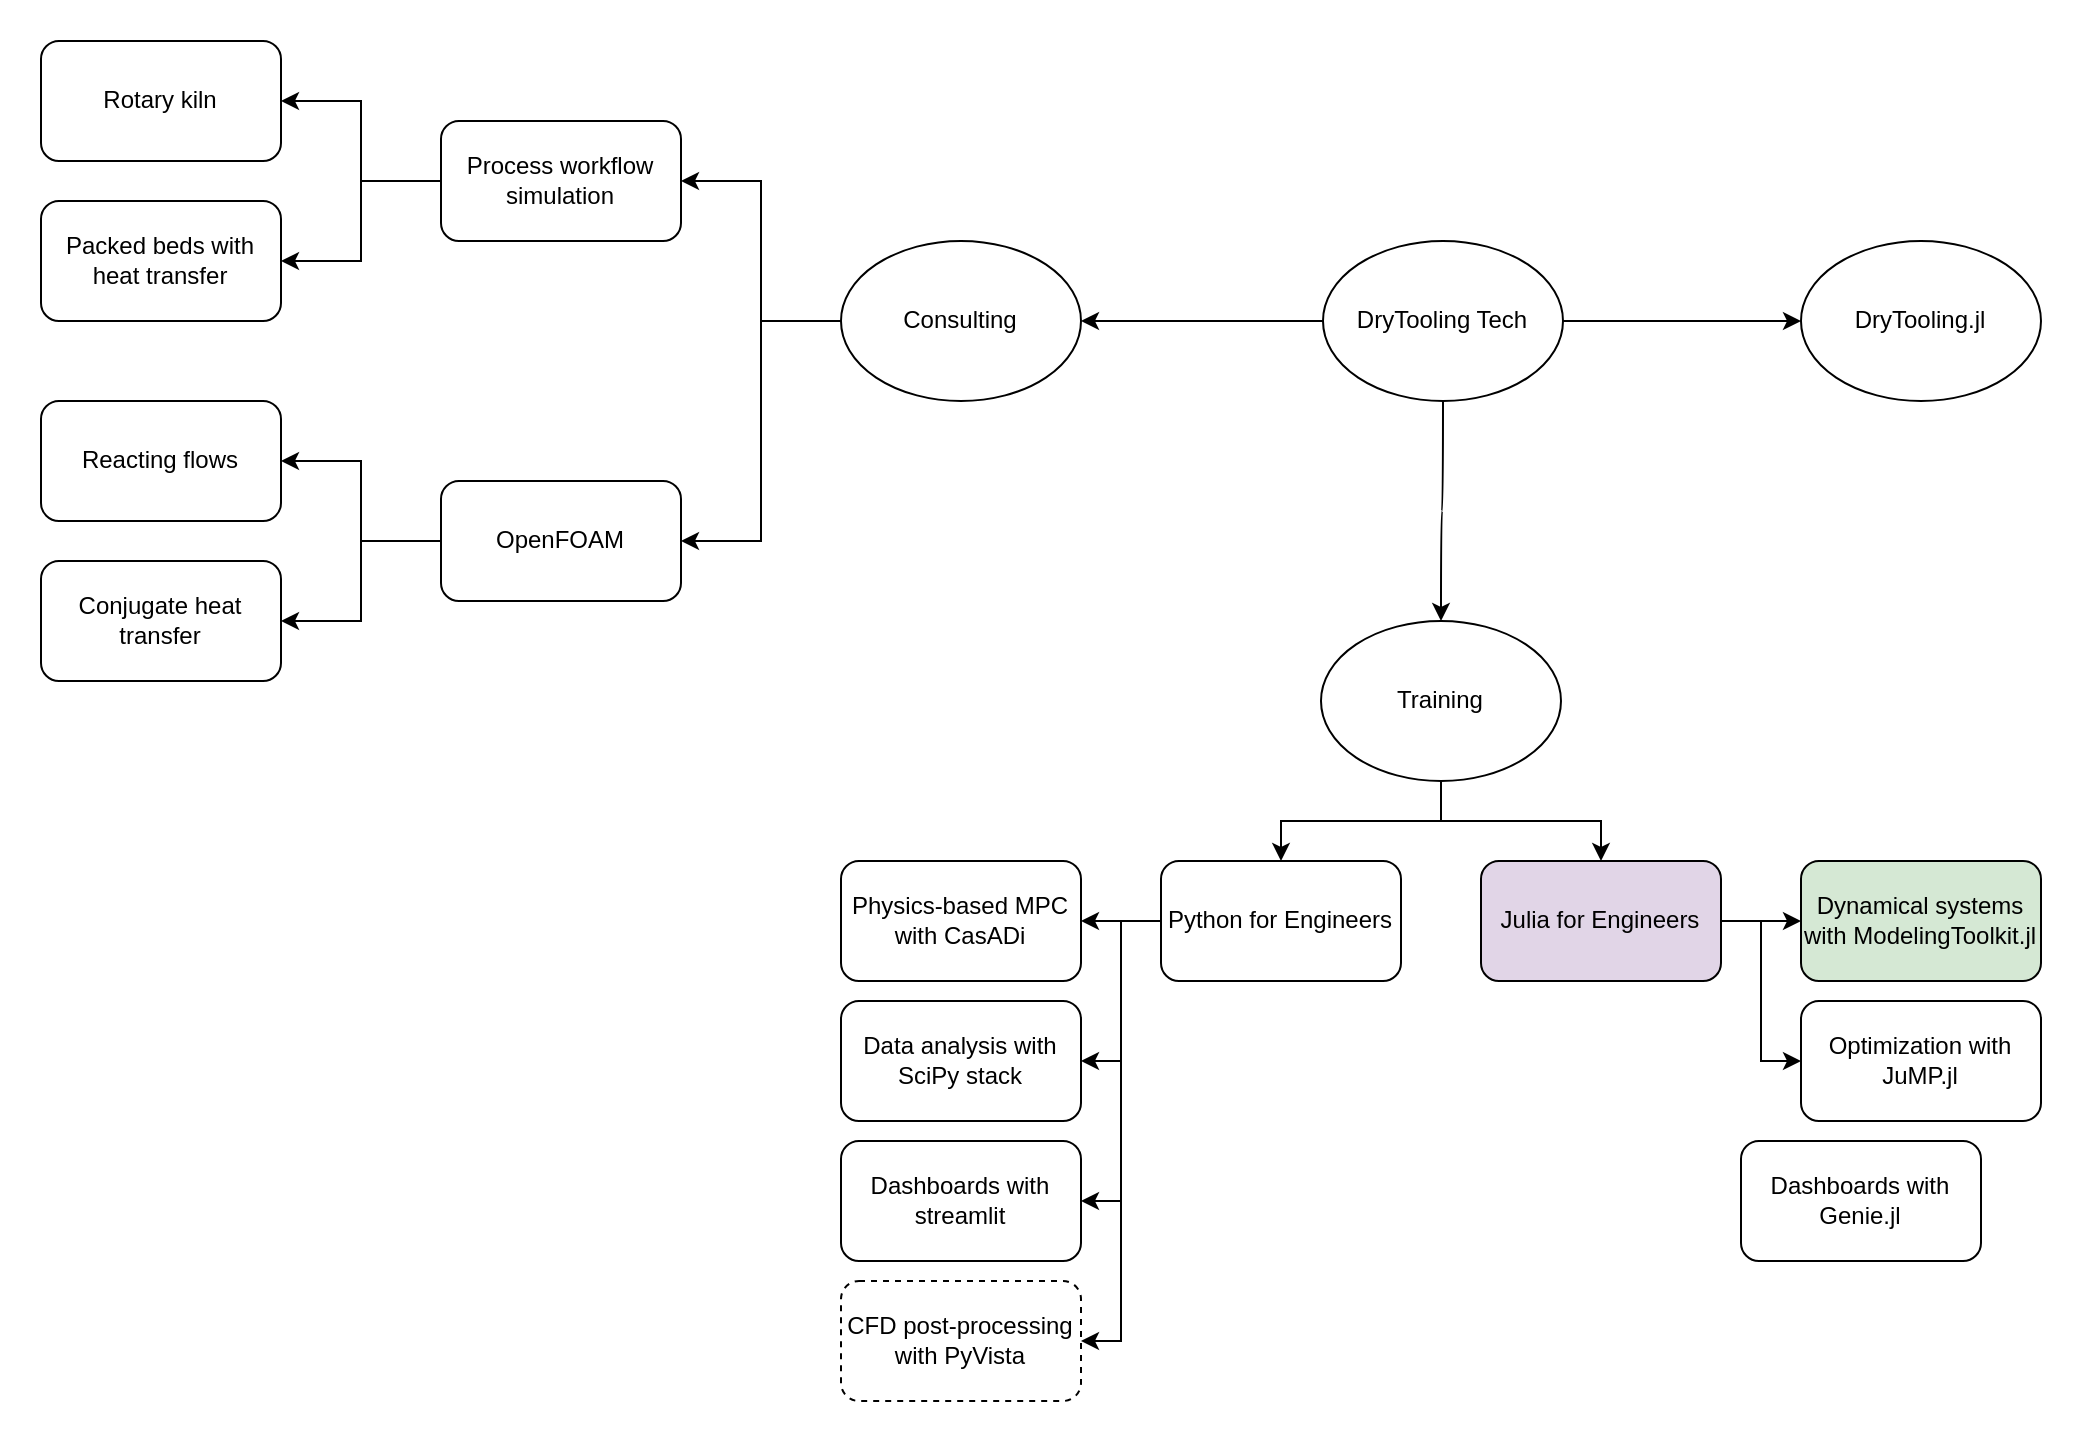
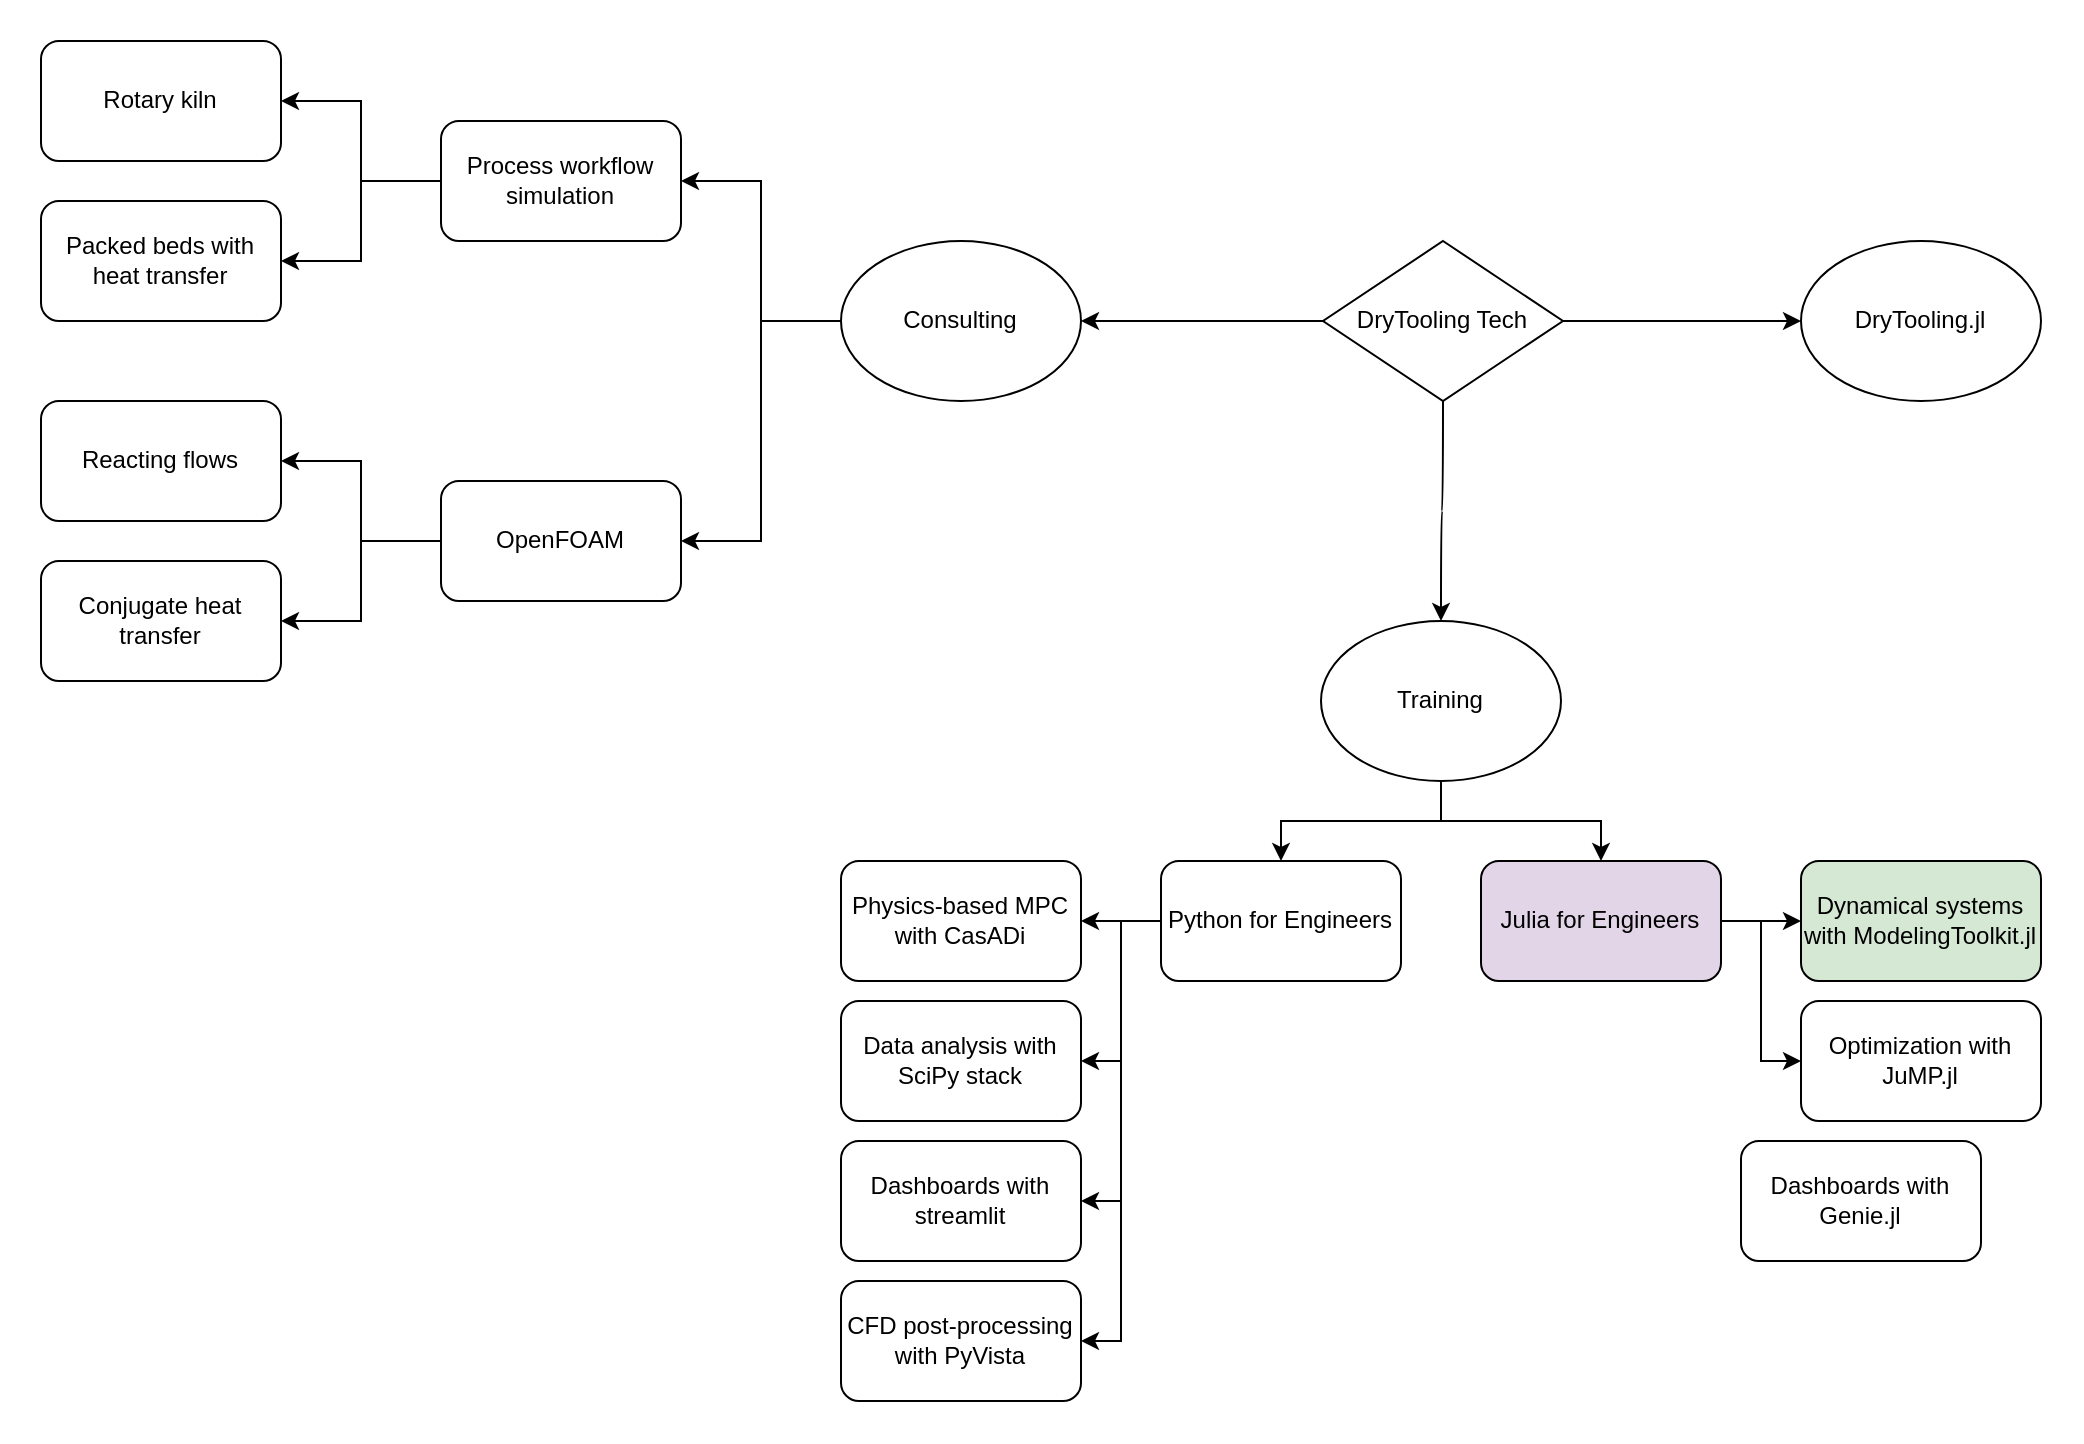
node "DryTooling Tech": shape ellipse -> diamond
node "CFD post-processing with PyVista": style dashed -> solid
